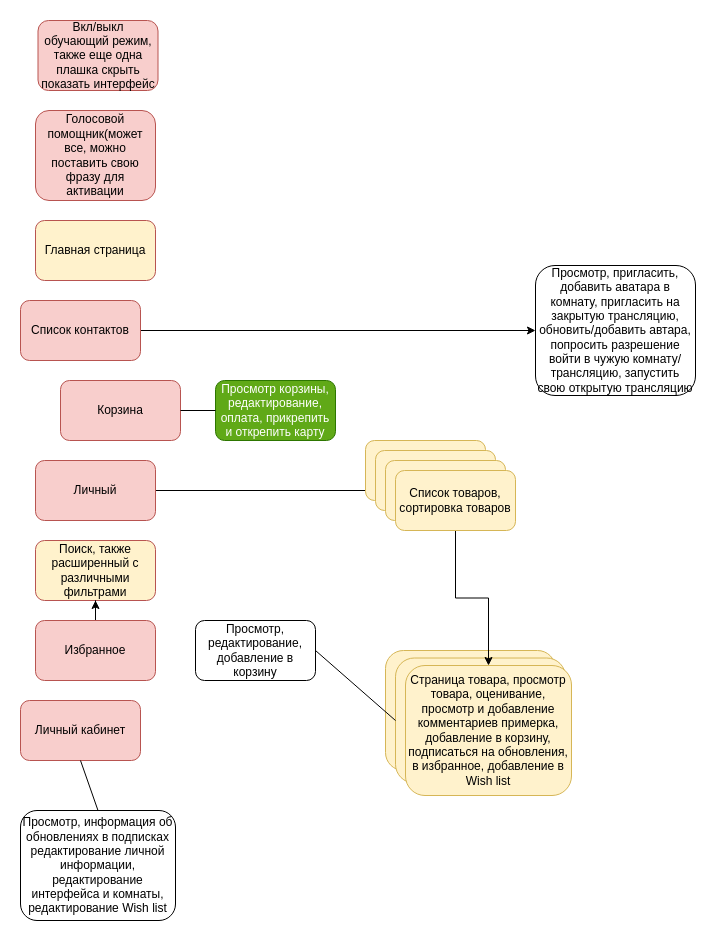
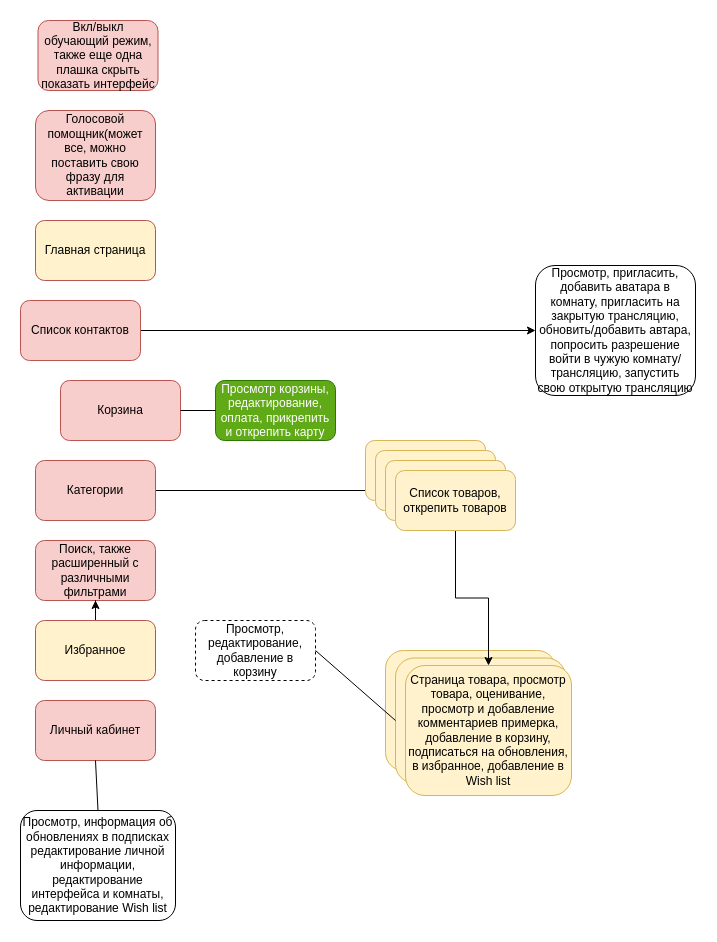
node "Личный": label "Личный" -> "Категории"
node "Список товаров, сортировка товаров": label "Список товаров, сортировка товаров" -> "Список товаров, открепить товаров"
node "Поиск, также расширенный с различными фильтрами": fillcolor #fff2cc -> #f8cecc
node "Избранное": fillcolor #f8cecc -> #fff2cc
node "Просмотр, редактирование, добавление в корзину": style solid -> dashed
node "Личный кабинет": moved (81, 731) -> (96, 731)
